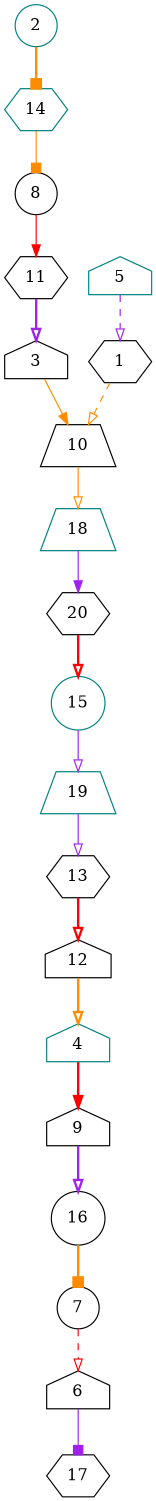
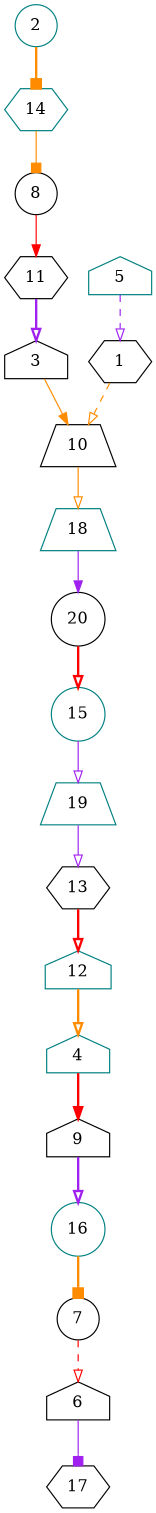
node "20": shape hexagon -> circle
node "12": color black -> teal
node "16": color black -> teal
